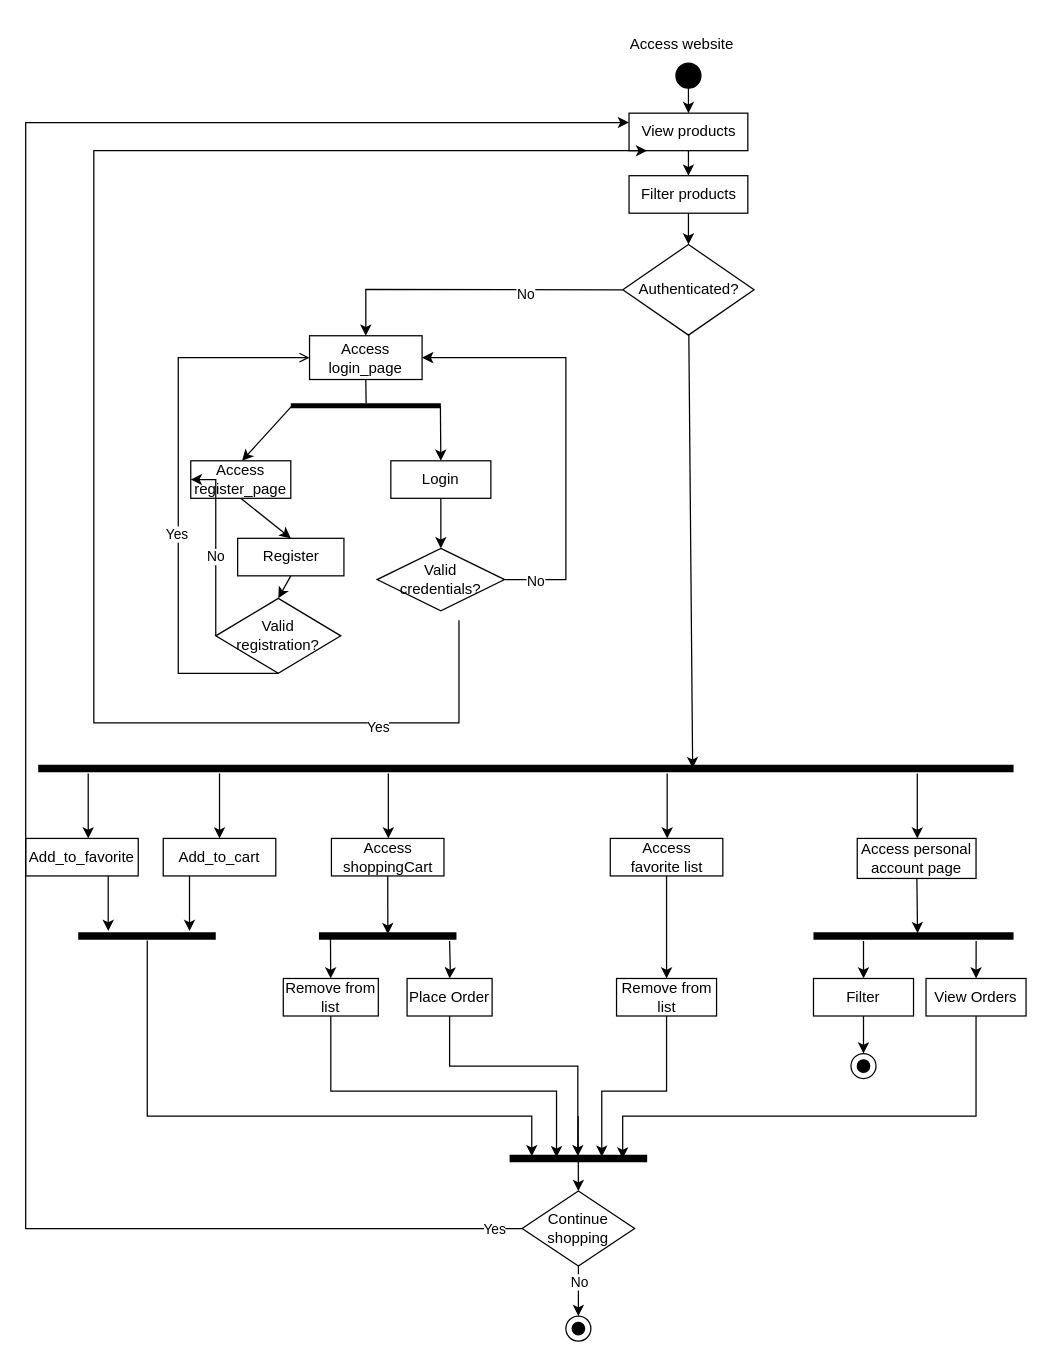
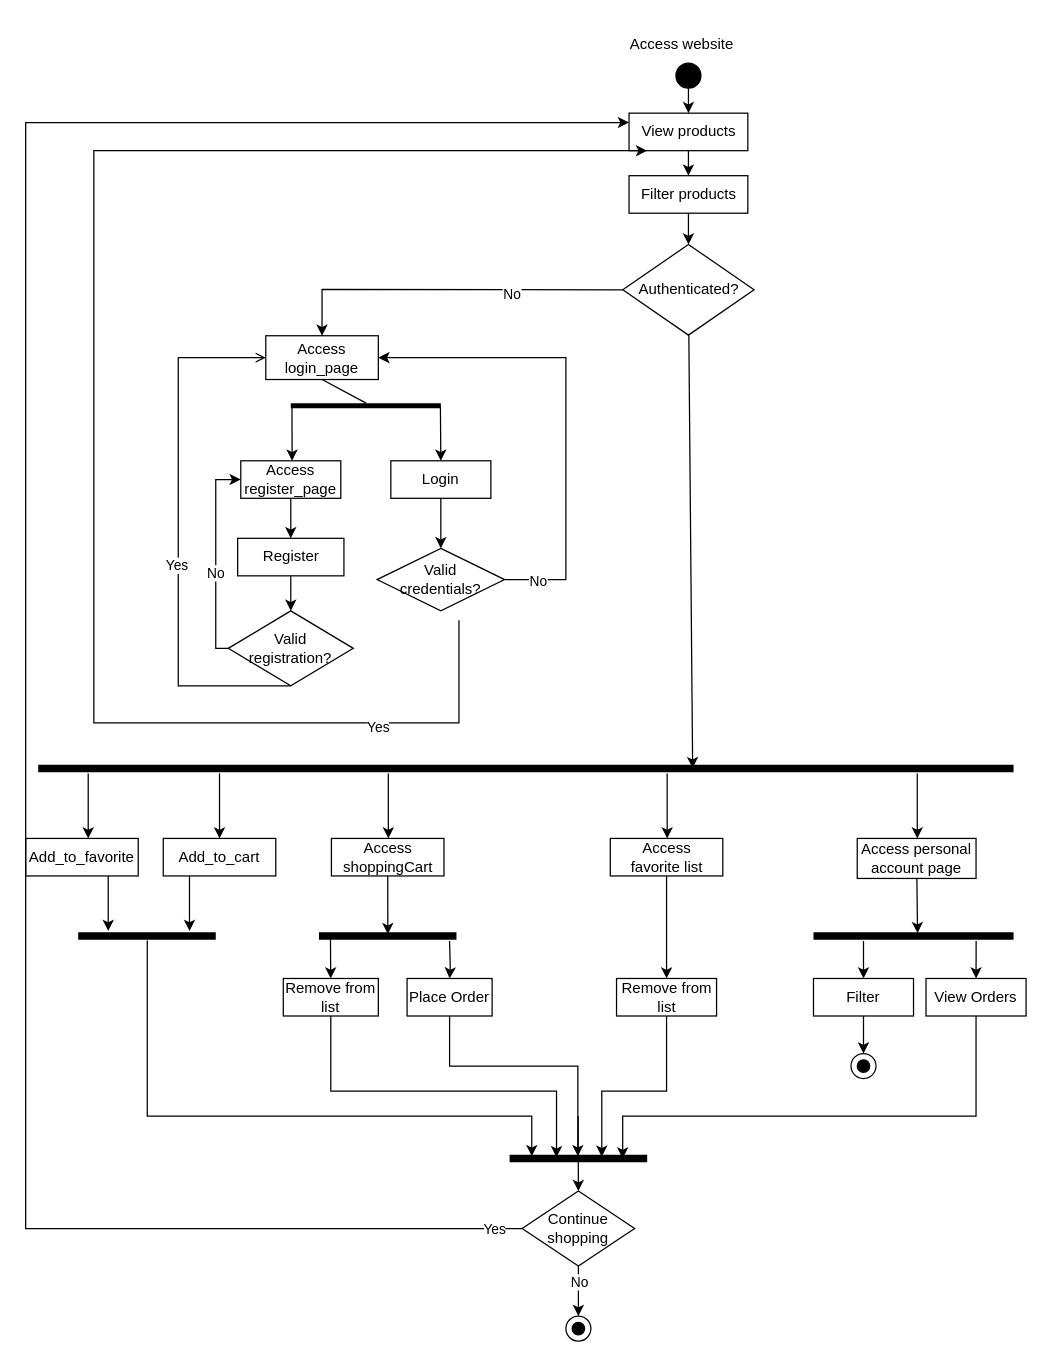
node "Access login_page": moved (366, 358) -> (322, 358)
node "Access register_page": moved (241, 479) -> (291, 479)
node "Valid registration?": moved (278, 636) -> (291, 648)
